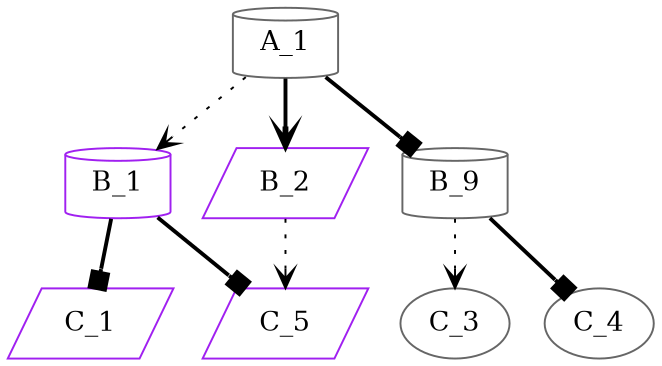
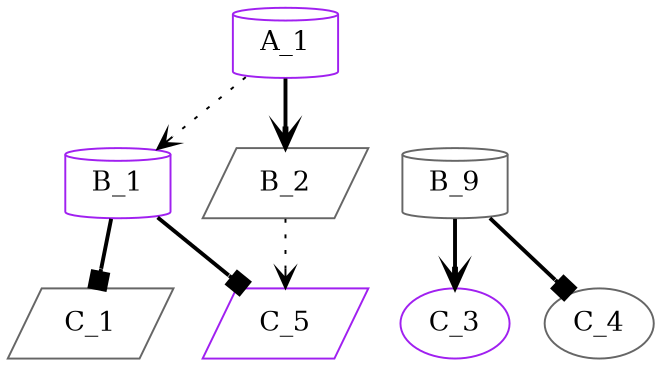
node "A_1": color gray40 -> purple
edge "A_1" -> "B_9": removed
node "B_2": color purple -> gray40
edge "B_9" -> "C_3": style dotted -> bold
node "C_1": color purple -> gray40
node "C_3": color gray40 -> purple
